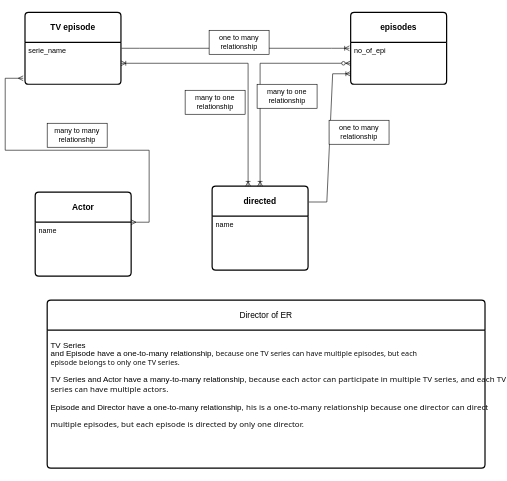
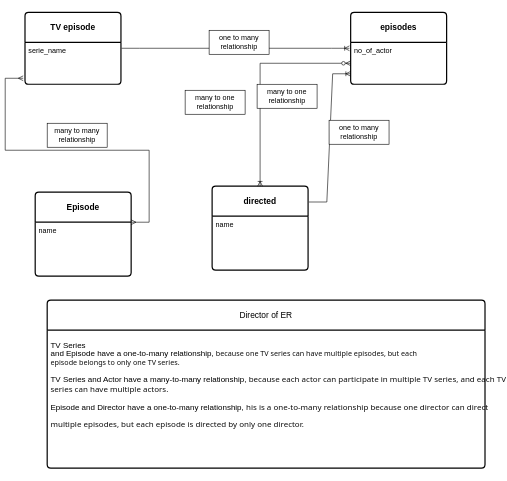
node "no_of_epi": label "no_of_epi" -> "no_of_actor"
edge "serie_name" -- "directed": removed
node "Actor": label "Actor" -> "Episode"
